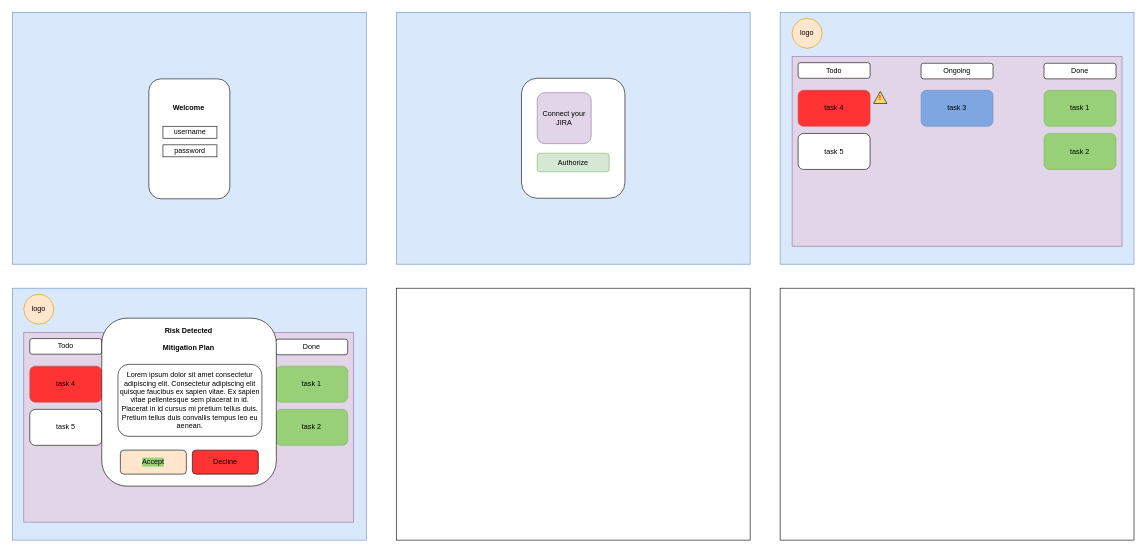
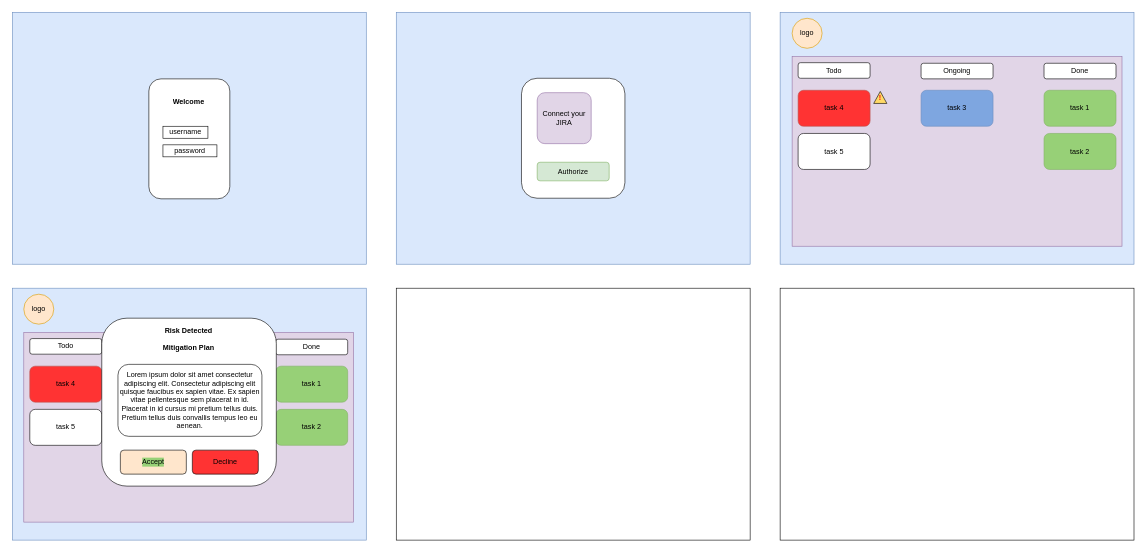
node "Welcome": moved (189, 108) -> (189, 102)
node "username": size 54x12 -> 45x12
node "Authorize": moved (573, 163) -> (573, 172)
